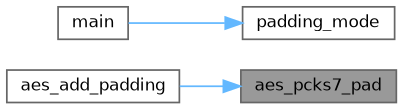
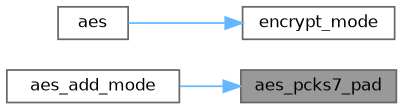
node "main": label "main" -> "aes"
node "padding_mode": label "padding_mode" -> "encrypt_mode"
node "aes_add_padding": label "aes_add_padding" -> "aes_add_mode"
